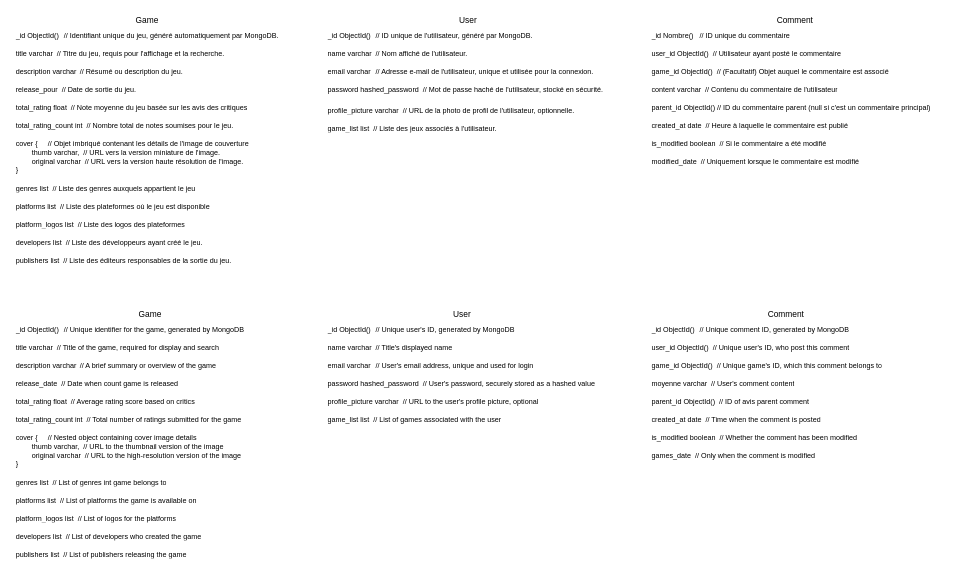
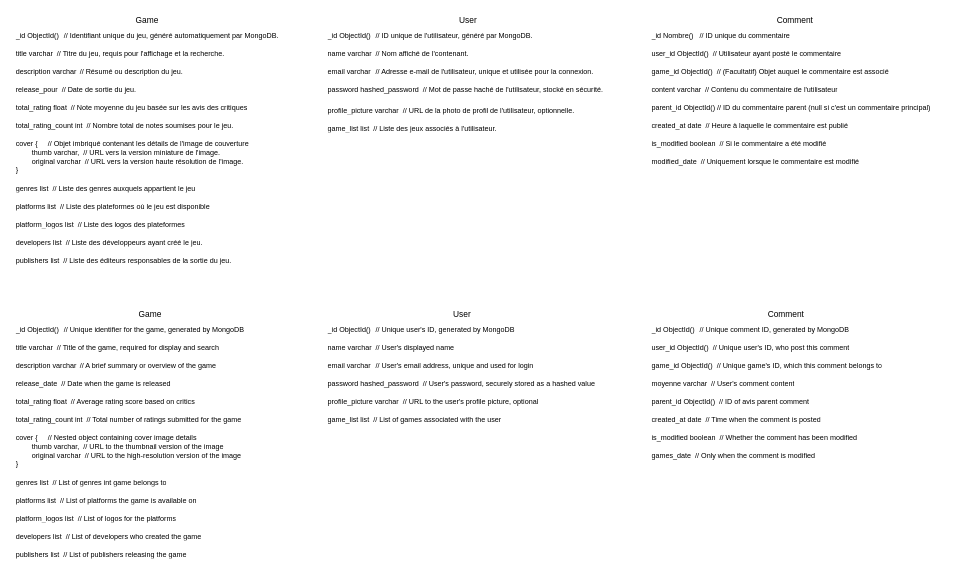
node "name varchar // Nom affiché de l'utilisateur.": label "name varchar // Nom affiché de l'utilisateur." -> "name varchar // Nom affiché de l'contenant."
node "name varchar // Title's displayed name": label "name varchar // Title's displayed name" -> "name varchar // User's displayed name"
node "release_date // Date when count game is released": label "release_date // Date when count game is released" -> "release_date // Date when the game is released"
